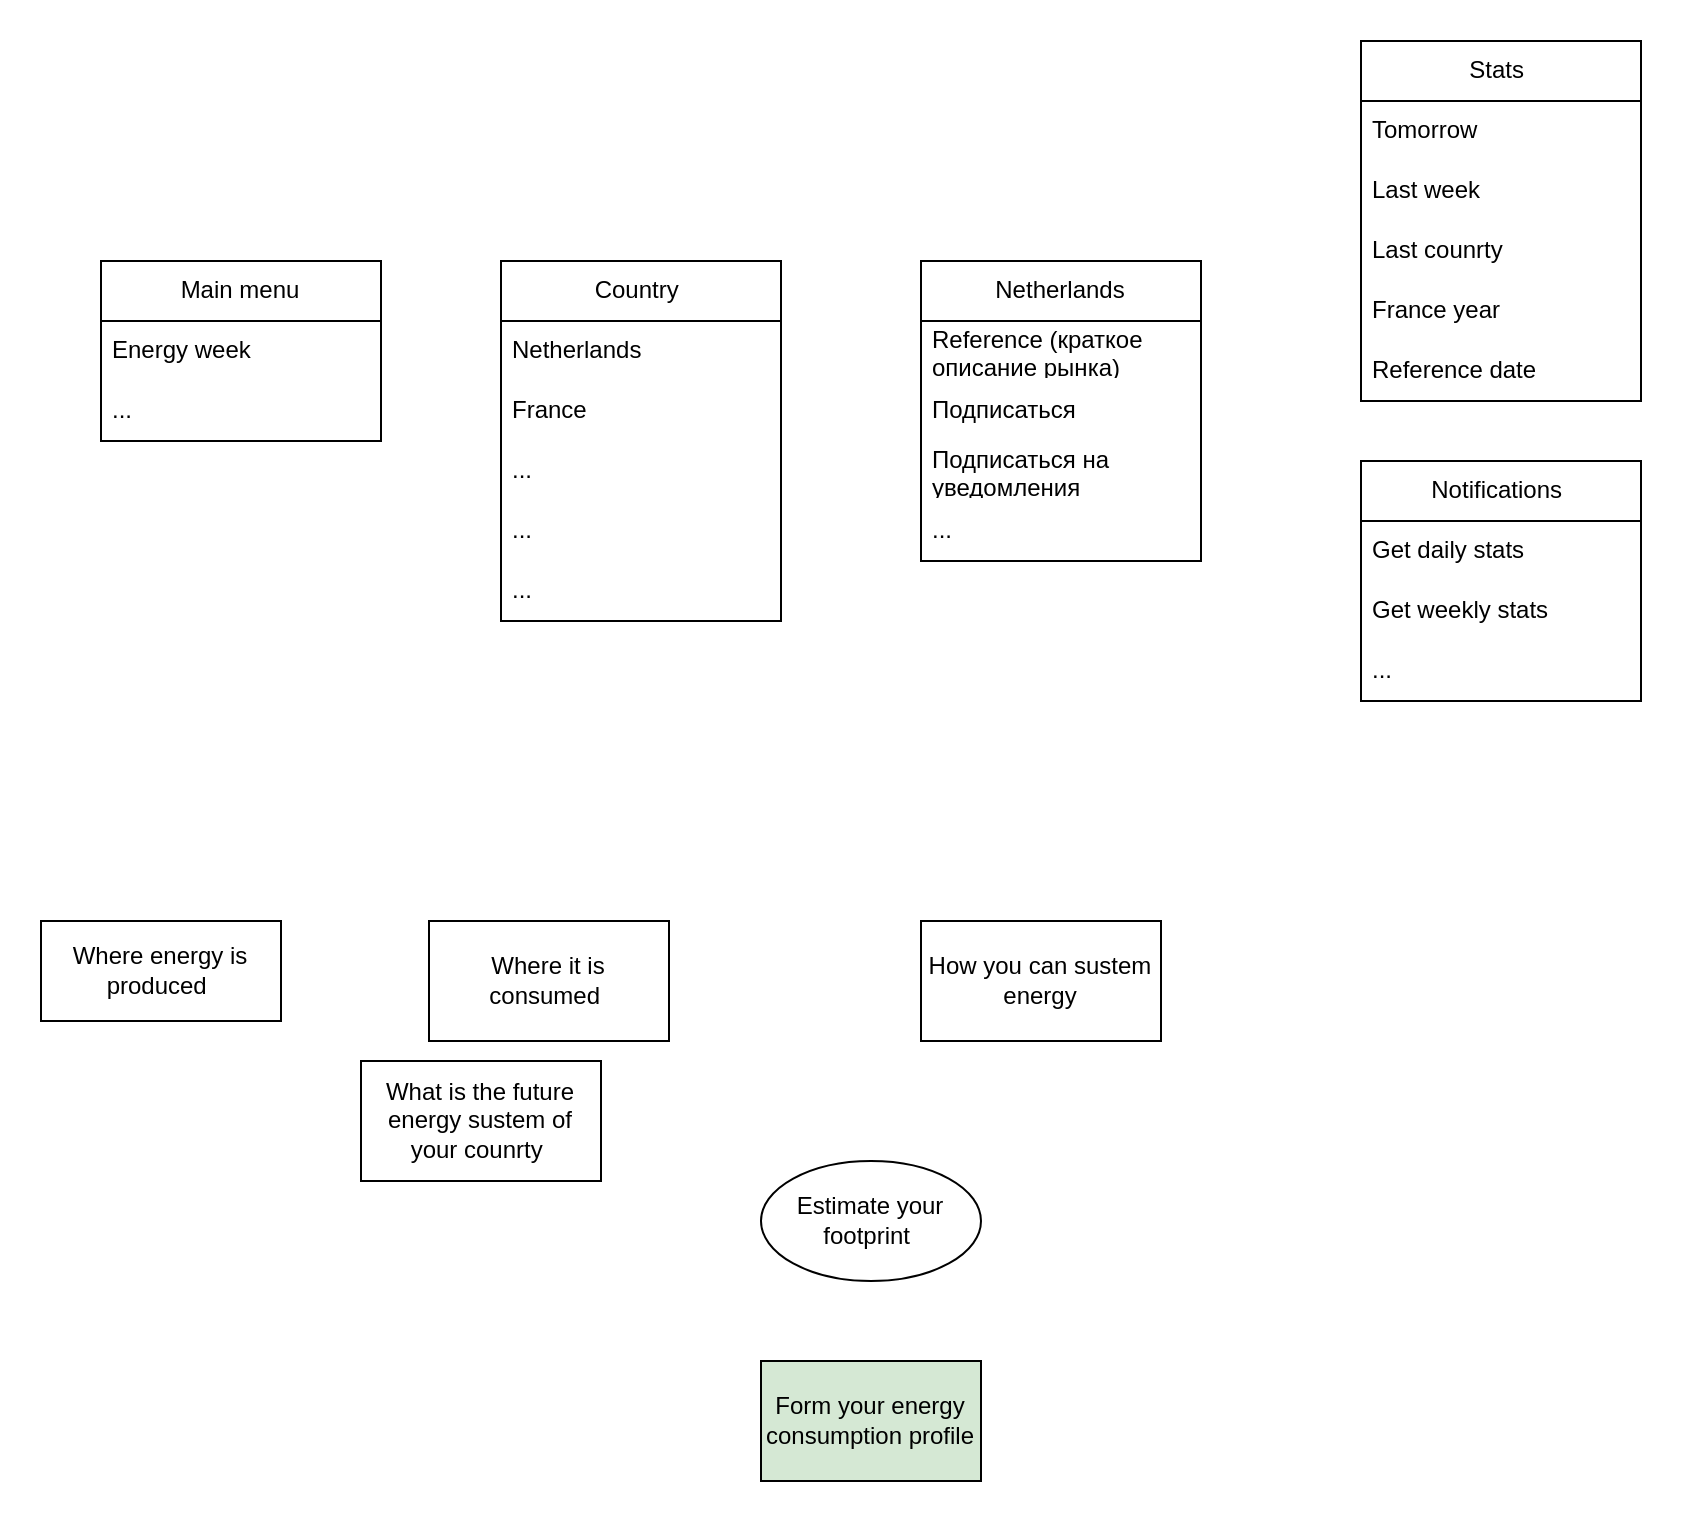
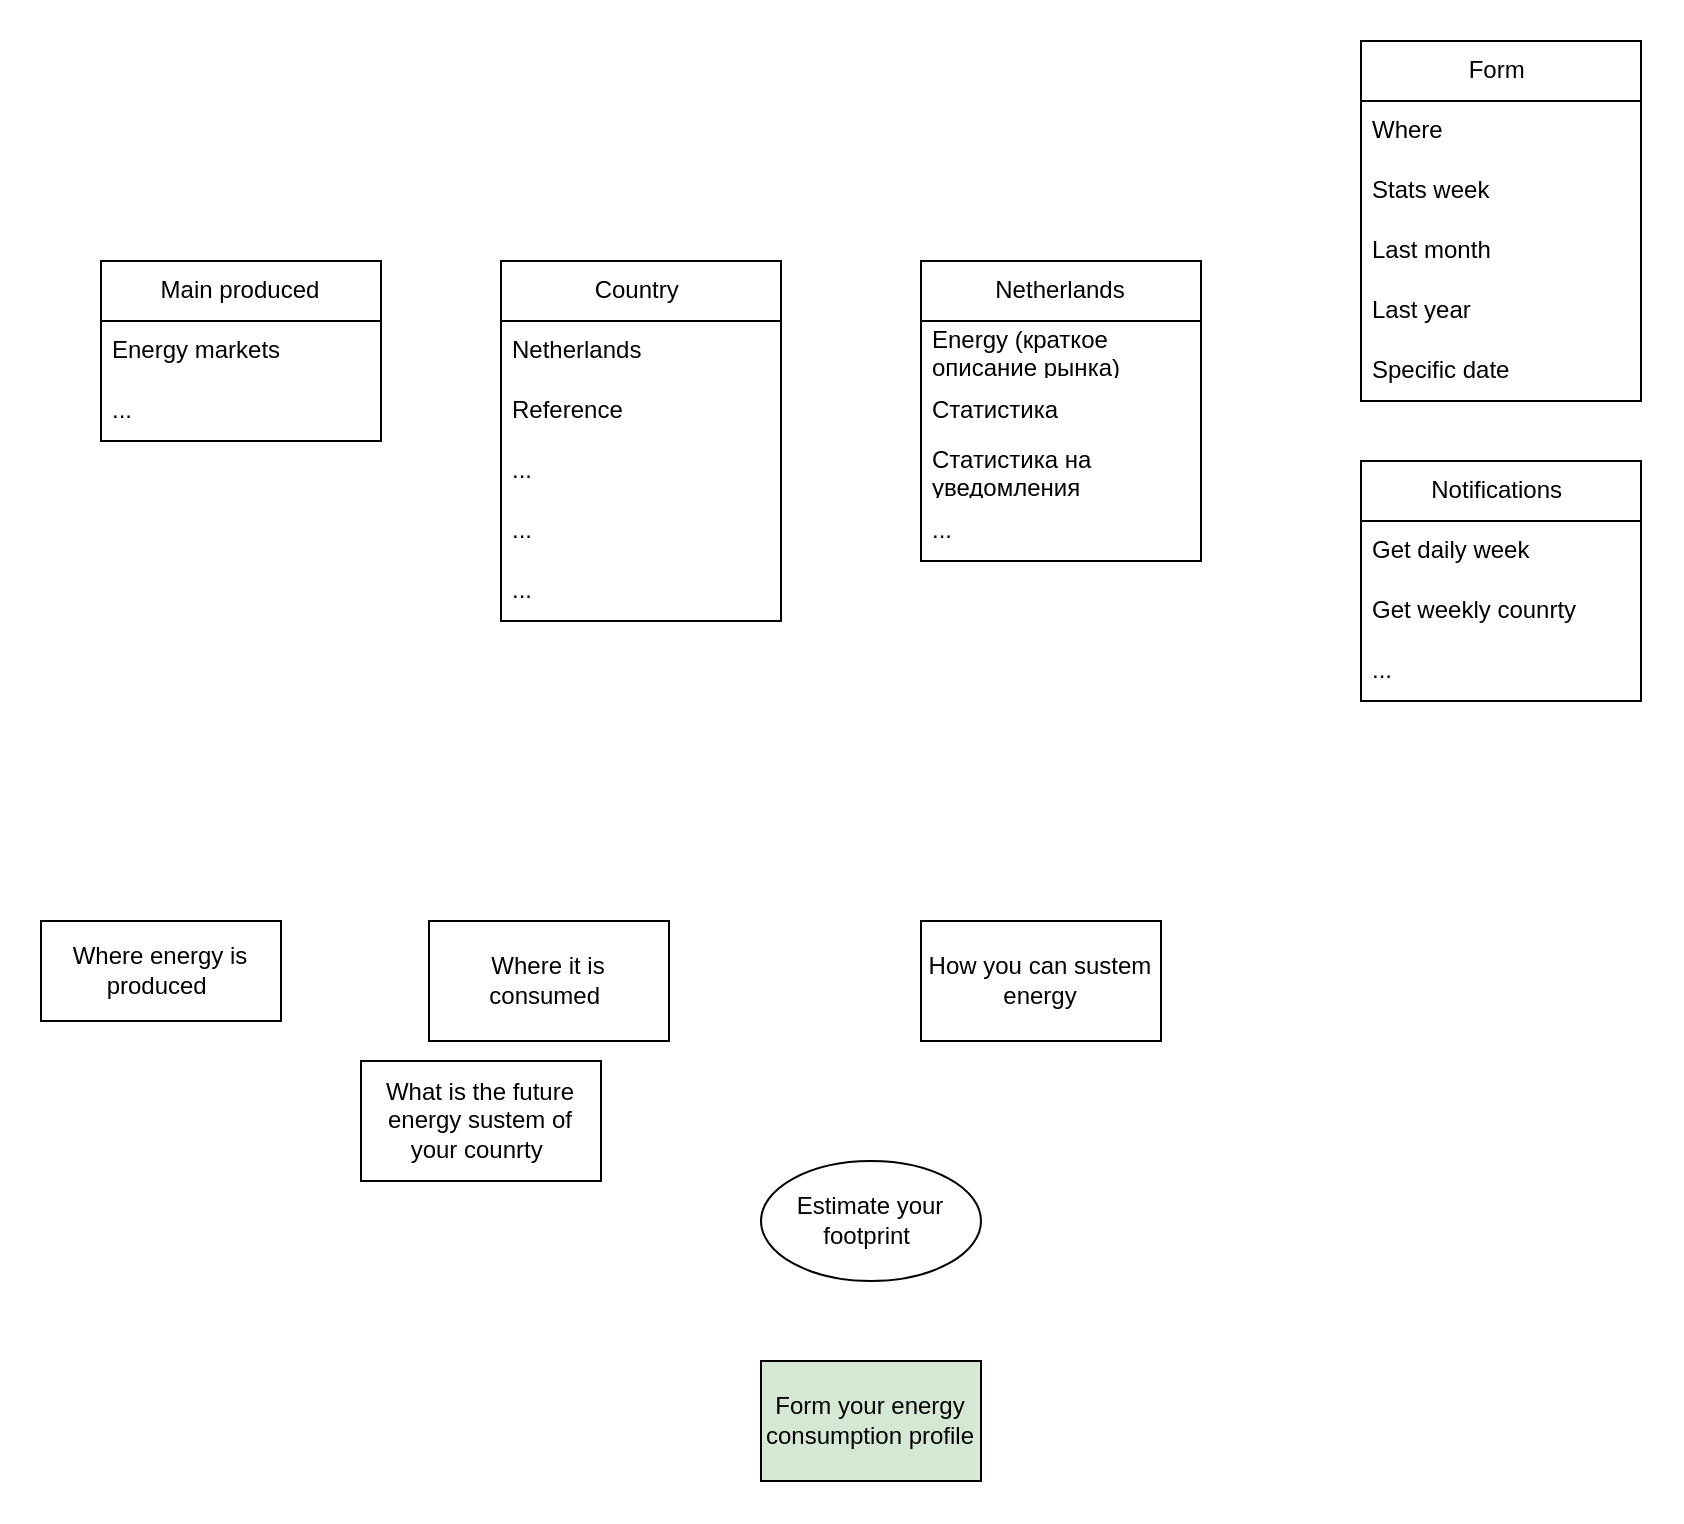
node "Stats": label "Stats" -> "Form"
node "Tomorrow": label "Tomorrow" -> "Where"
node "Last week": label "Last week" -> "Stats week"
node "Last counrty": label "Last counrty" -> "Last month"
node "Main menu": label "Main menu" -> "Main produced"
node "France year": label "France year" -> "Last year"
node "Energy week": label "Energy week" -> "Energy markets"
node "Reference (краткое описание рынка)": label "Reference (краткое описание рынка)" -> "Energy (краткое описание рынка)"
node "Reference date": label "Reference date" -> "Specific date"
node "France": label "France" -> "Reference"
node "Подписаться": label "Подписаться" -> "Статистика"
node "Подписаться на уведомления": label "Подписаться на уведомления" -> "Статистика на уведомления"
node "Get daily stats": label "Get daily stats" -> "Get daily week"
node "Get weekly stats": label "Get weekly stats" -> "Get weekly counrty"
